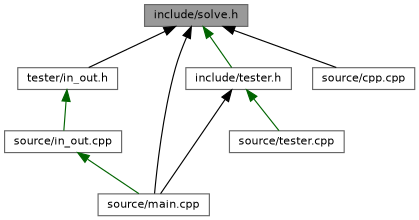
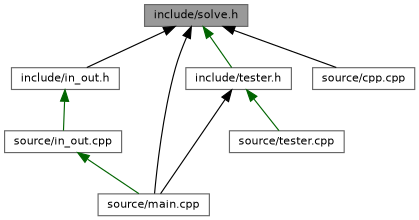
node "tester/in_out.h": label "tester/in_out.h" -> "include/in_out.h"
